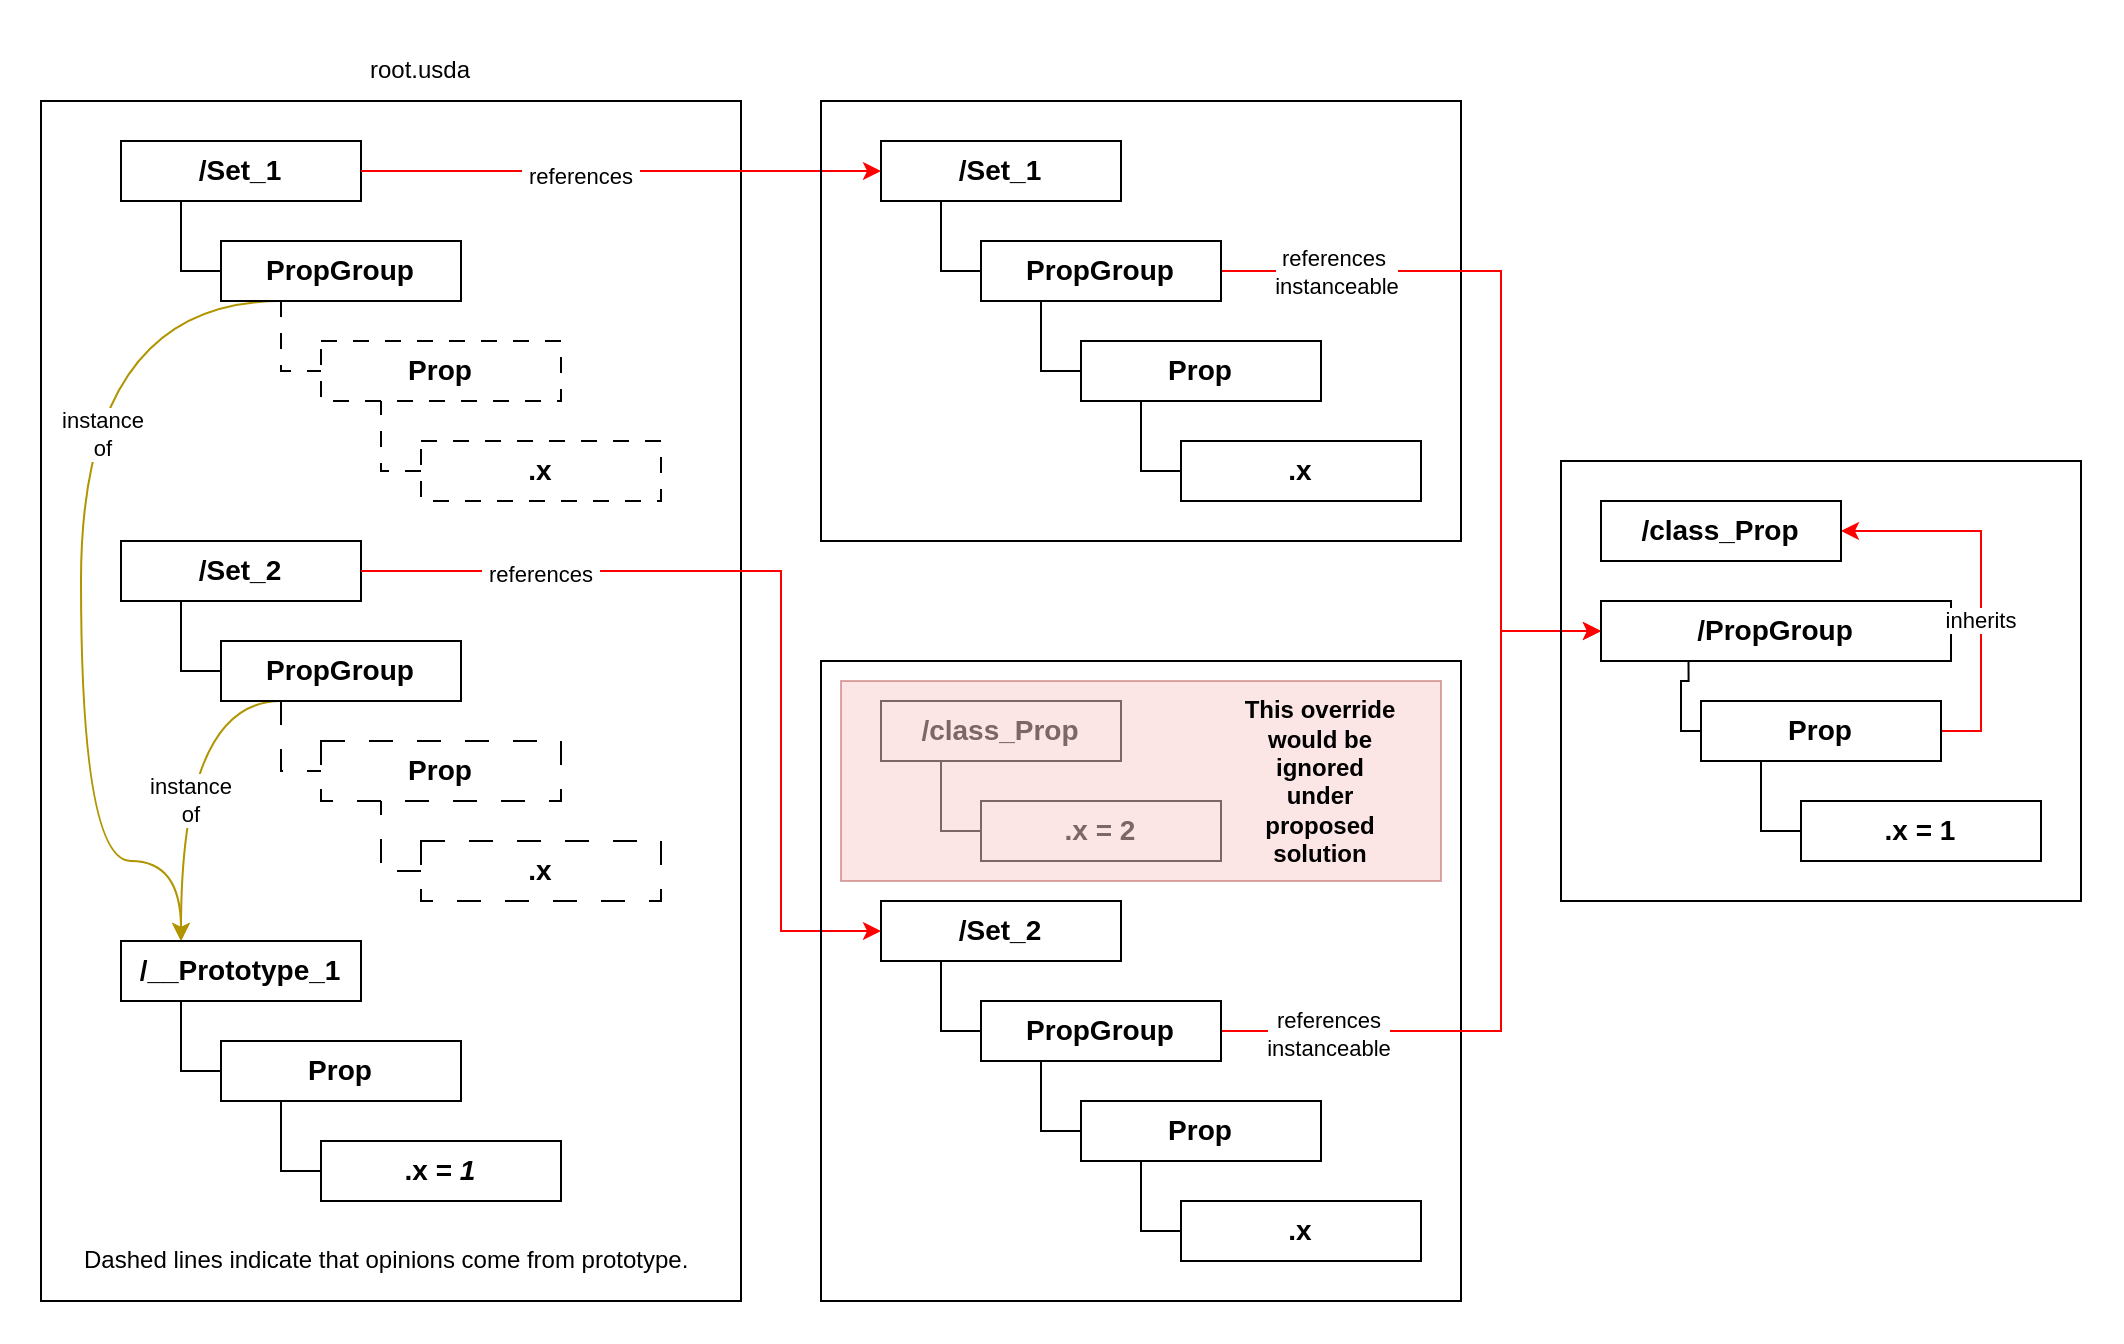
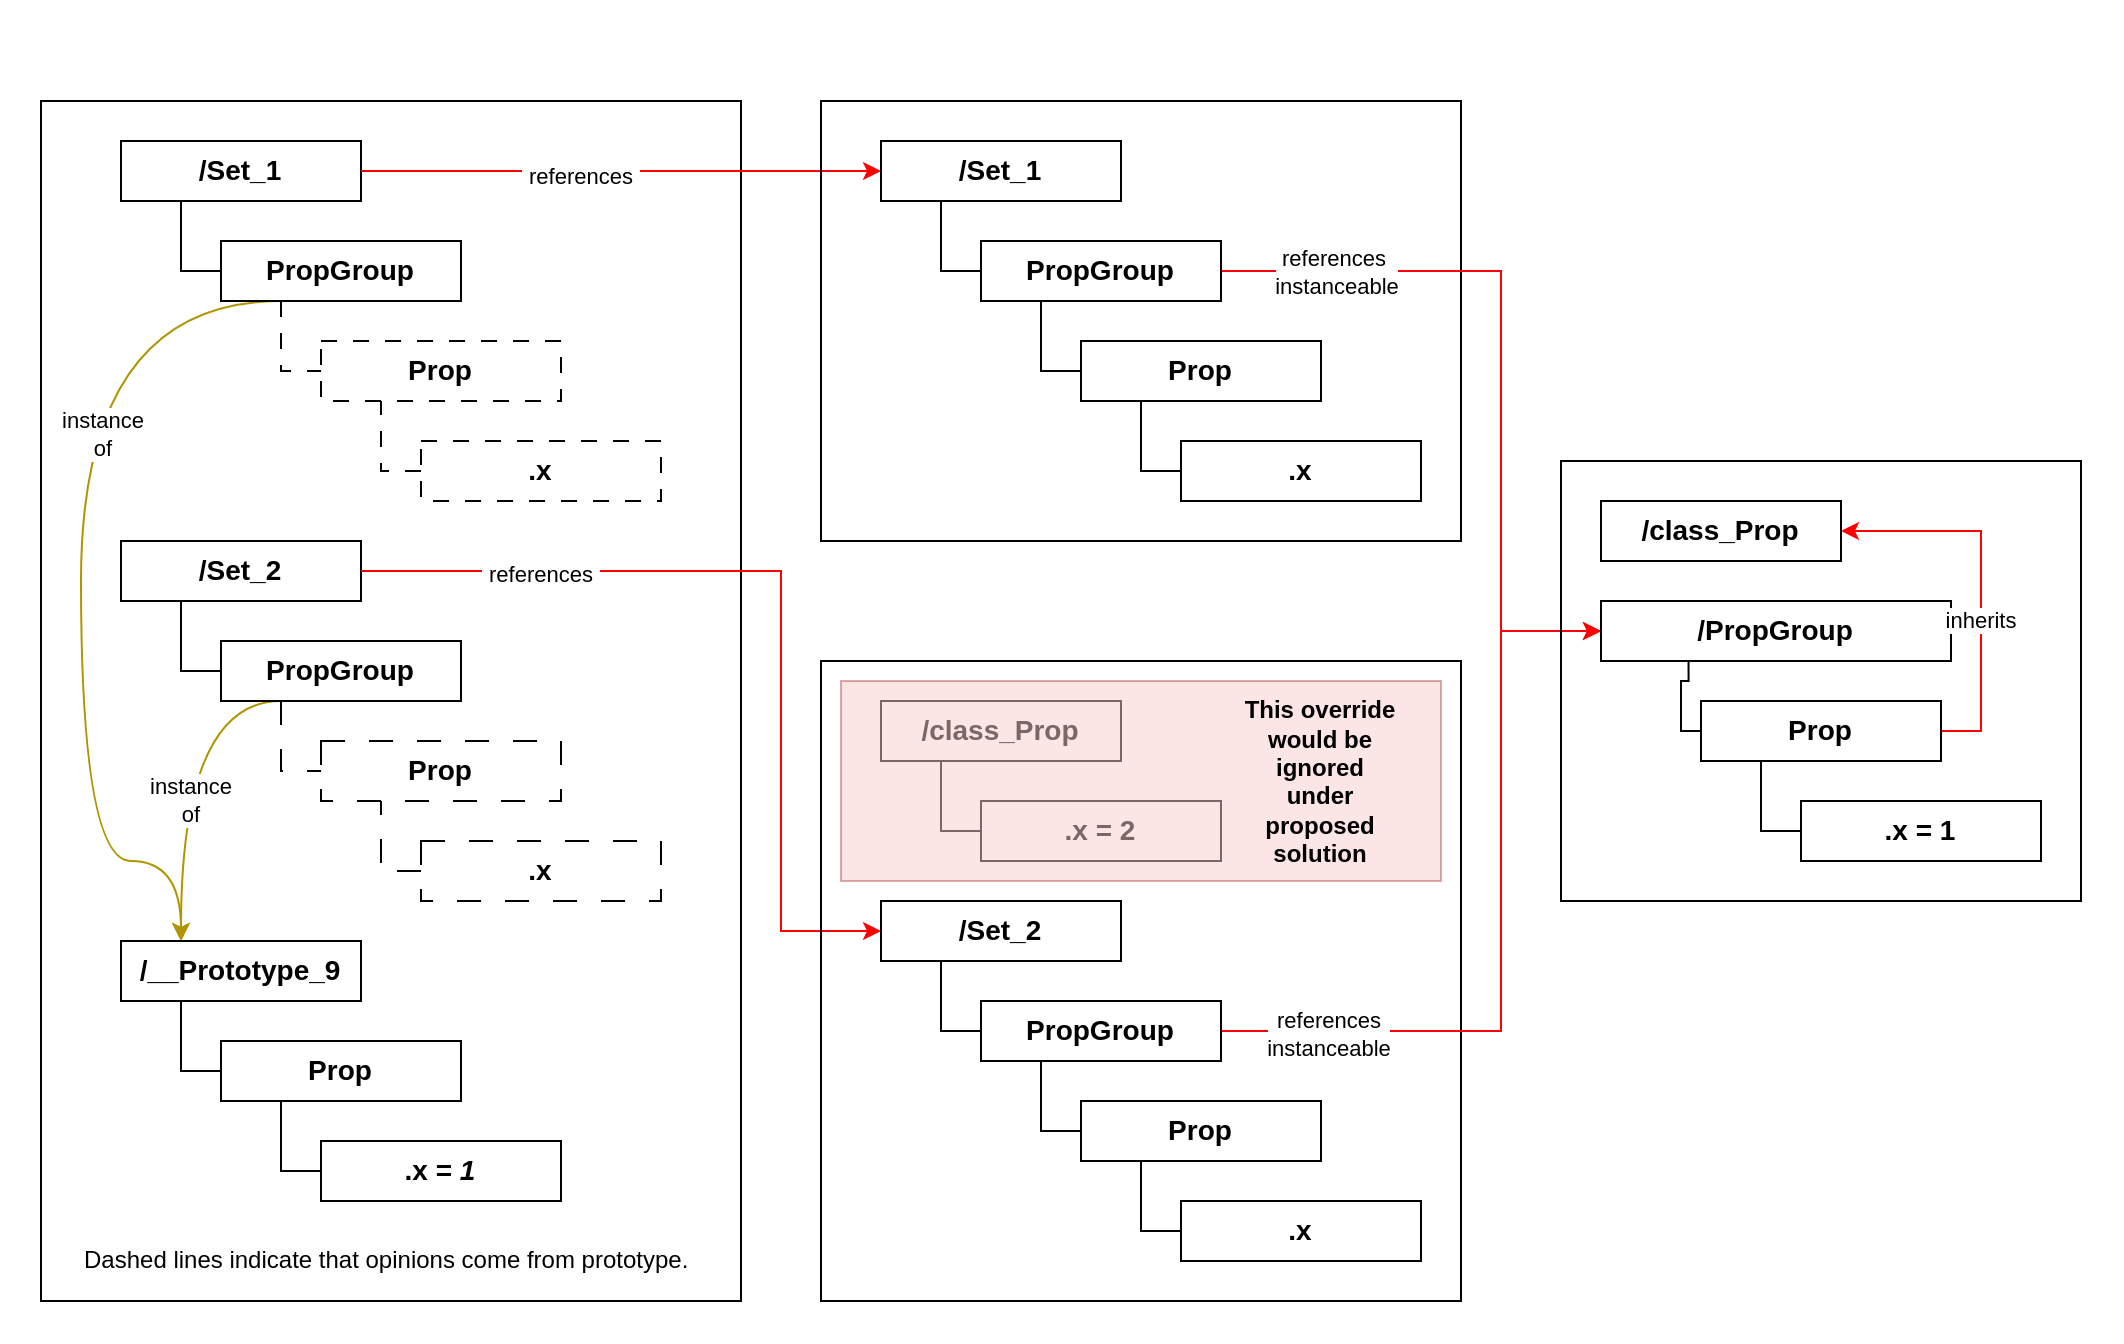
node "root.usda": removed
node "/__Prototype_1": label "/__Prototype_1" -> "/__Prototype_9"
